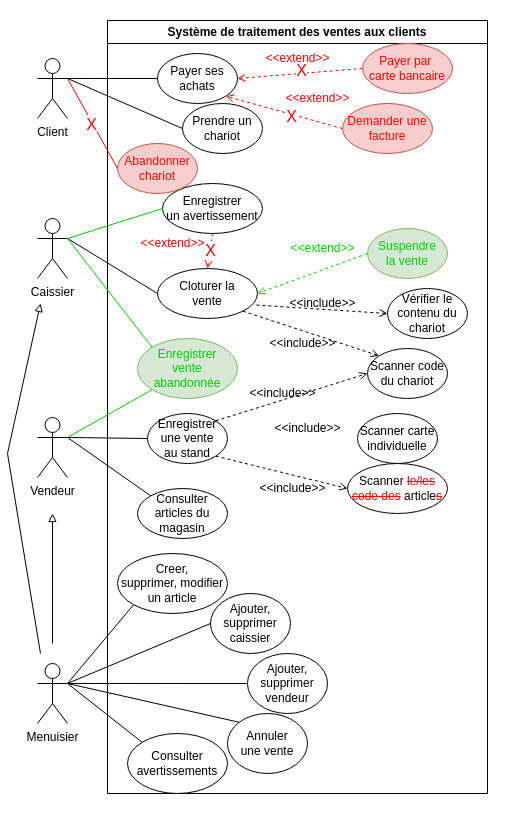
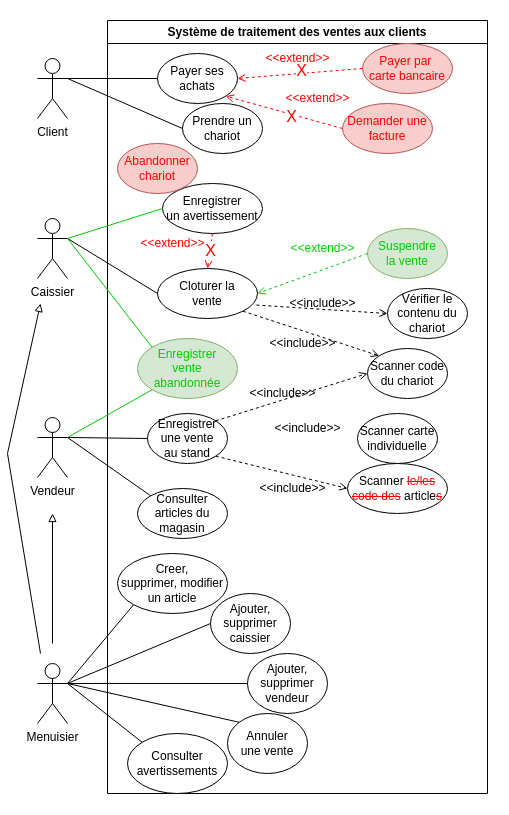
edge "Client" -- "Abandonner chariot": removed, label "X"
